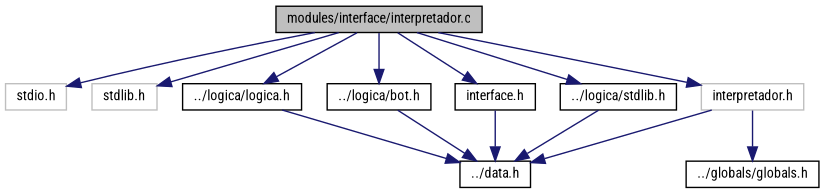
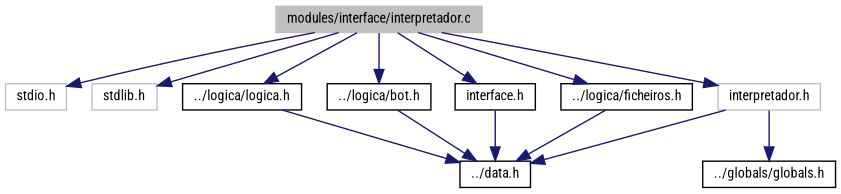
node "modules/interface/interpretador.c": color black -> grey75
node "../logica/stdlib.h": label "../logica/stdlib.h" -> "../logica/ficheiros.h"
